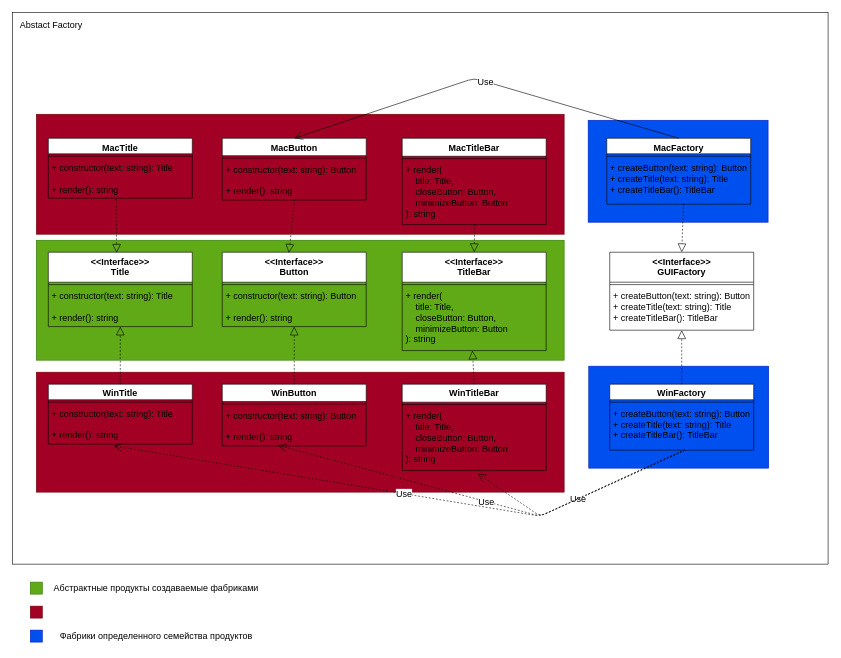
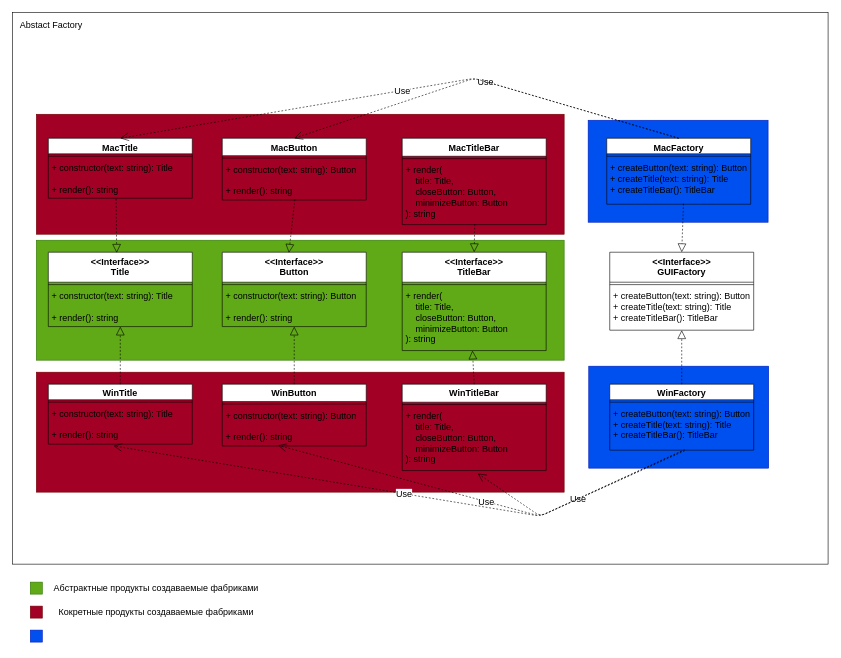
edge "MacFactory" -> "MacTitle": added, label "Use"
edge "MacFactory" -> "MacButton": style solid -> dashed
node "Кокретные продукты создаваемые фабриками": added
node "Фабрики определенного семейства продуктов": removed
